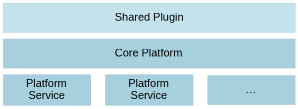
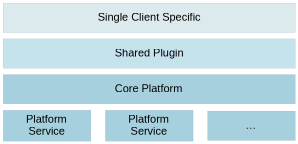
node "Single Client Specific": added
